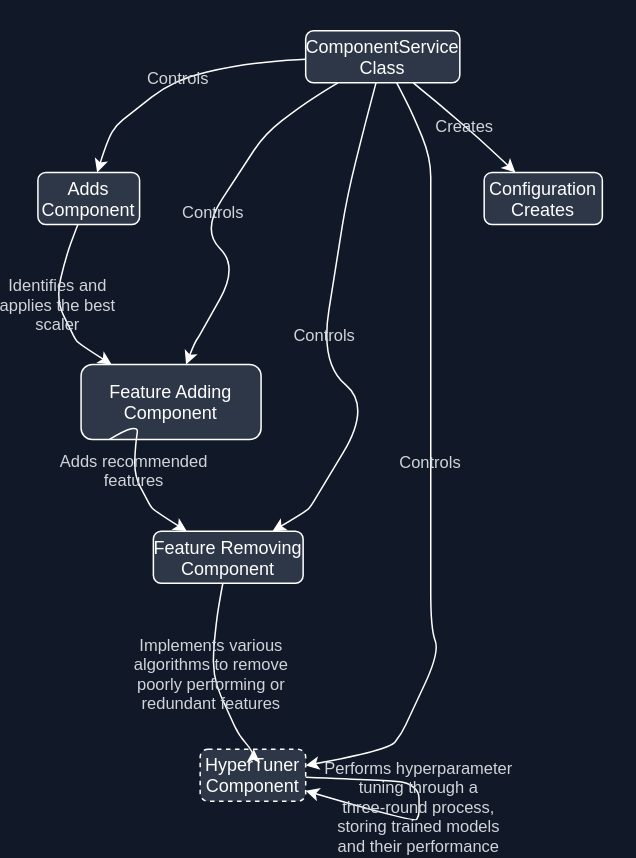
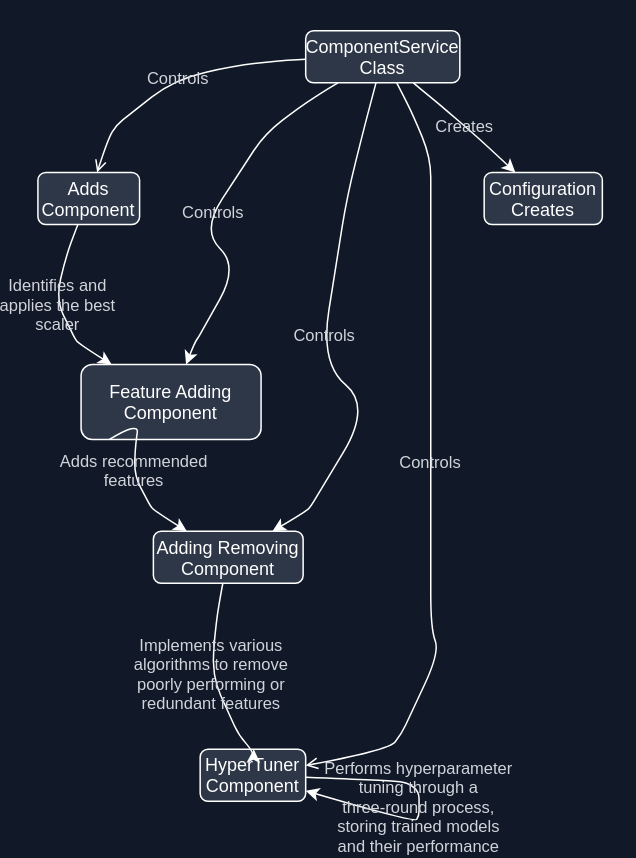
edge "ComponentService Class" -> "Adds Component": arrowhead classic -> open
node "Feature Removing Component": label "Feature Removing Component" -> "Adding Removing Component"
edge "ComponentService Class" -> "HyperTuner Component": arrowhead classic -> open
node "HyperTuner Component": style dashed -> solid
